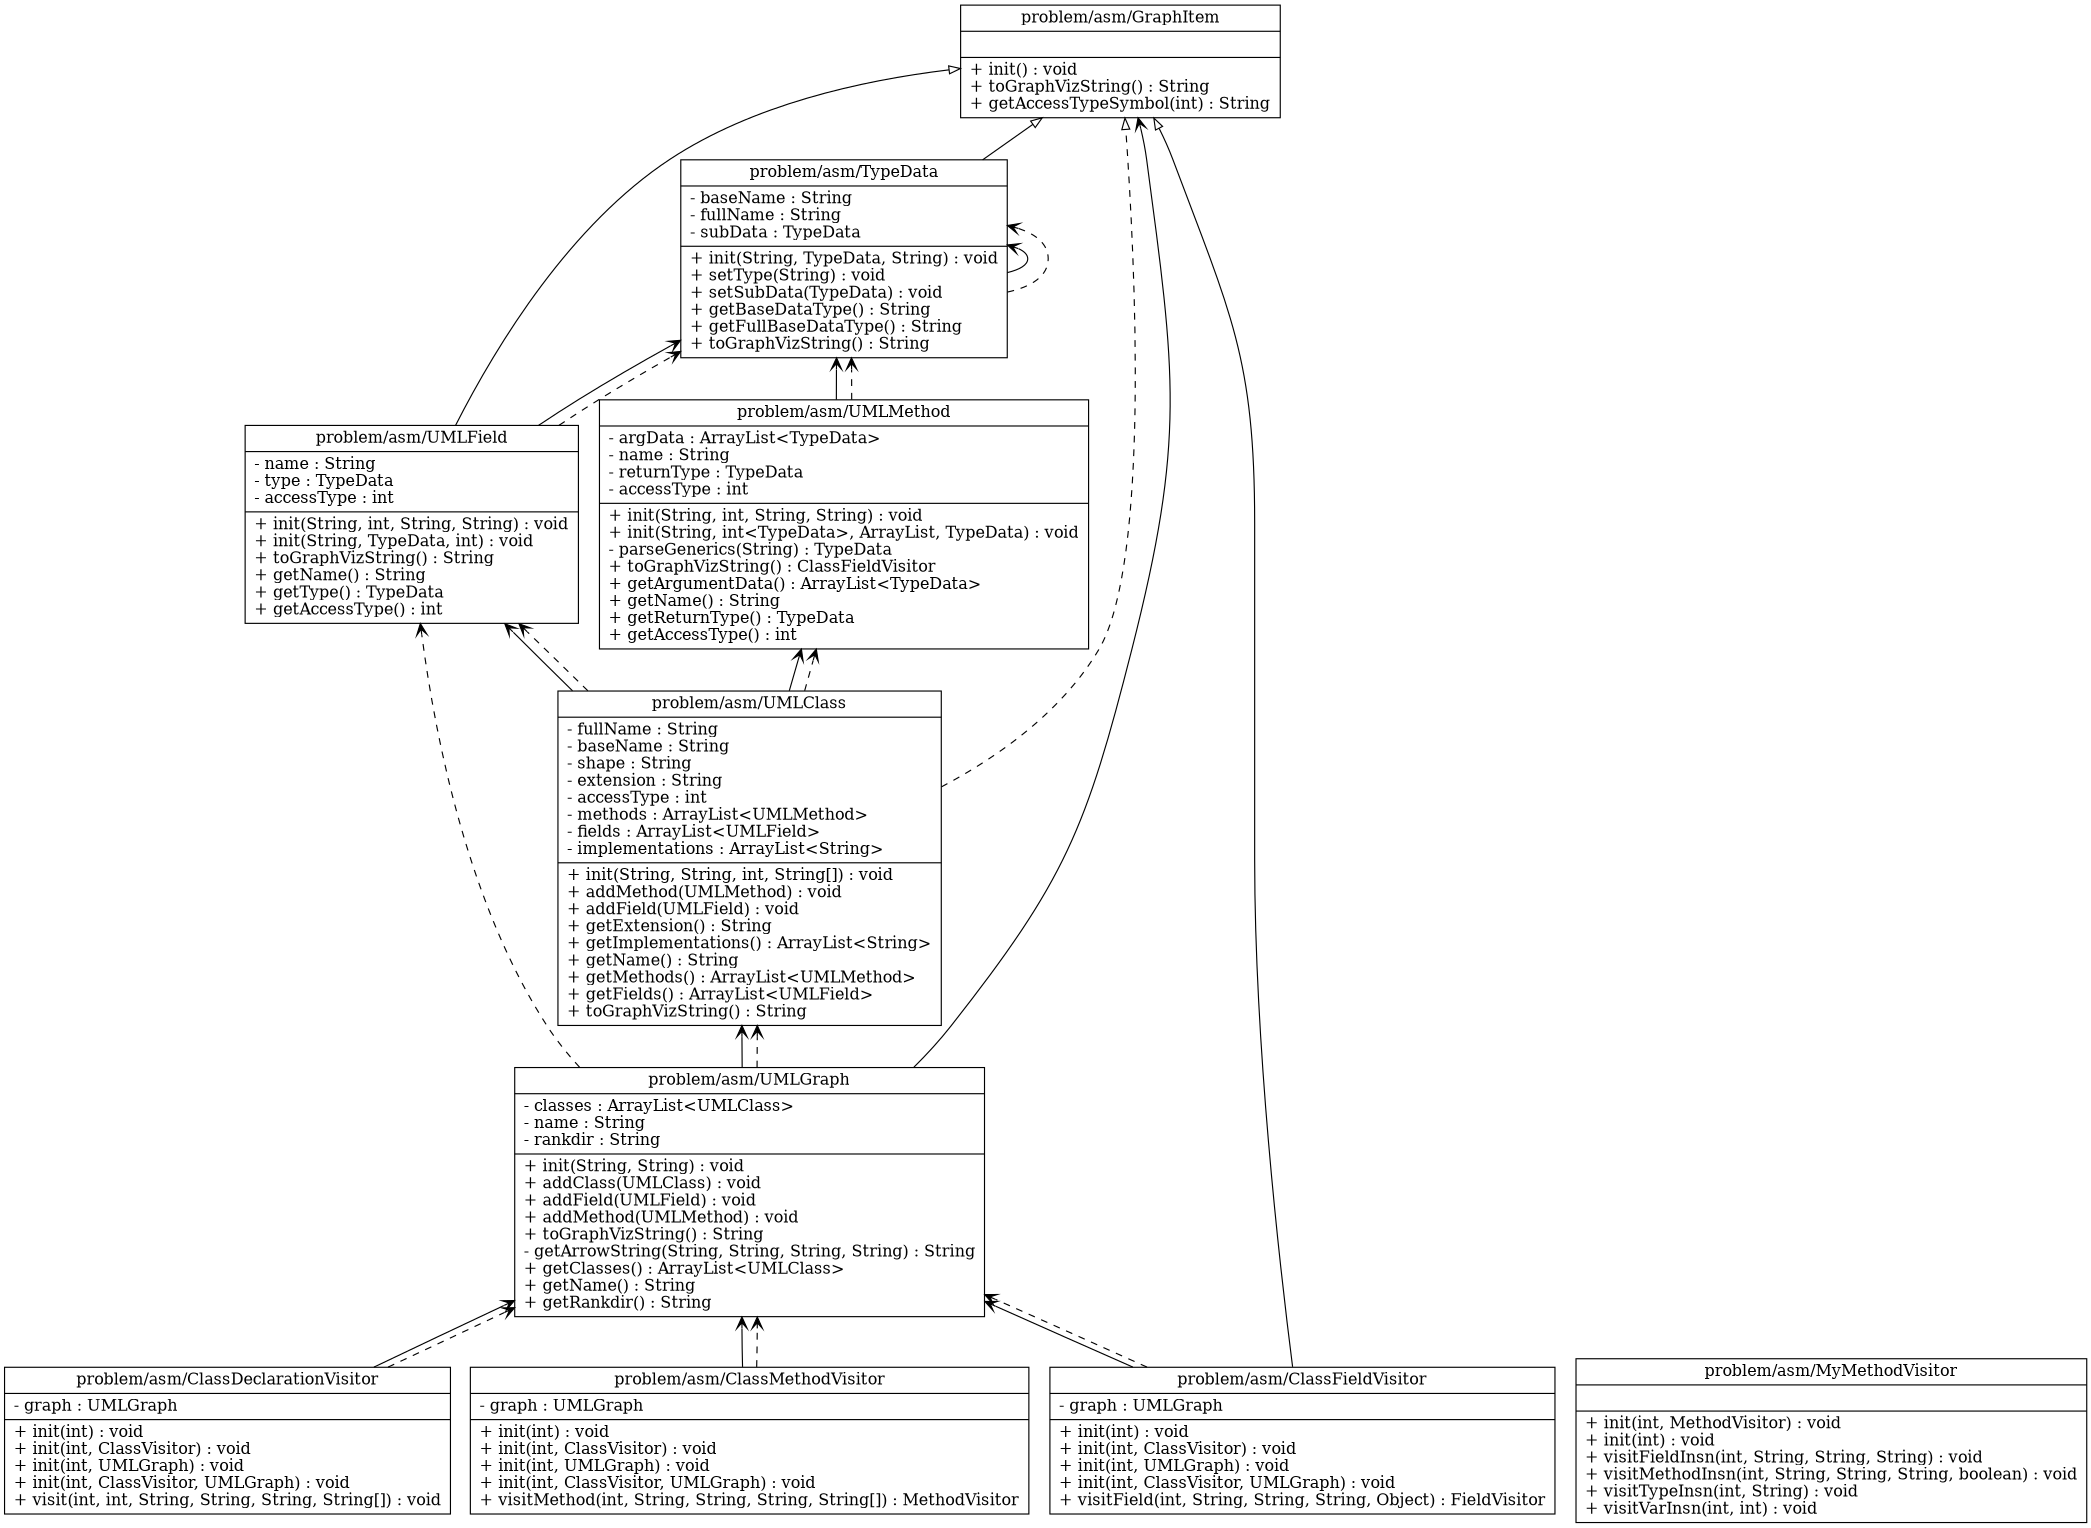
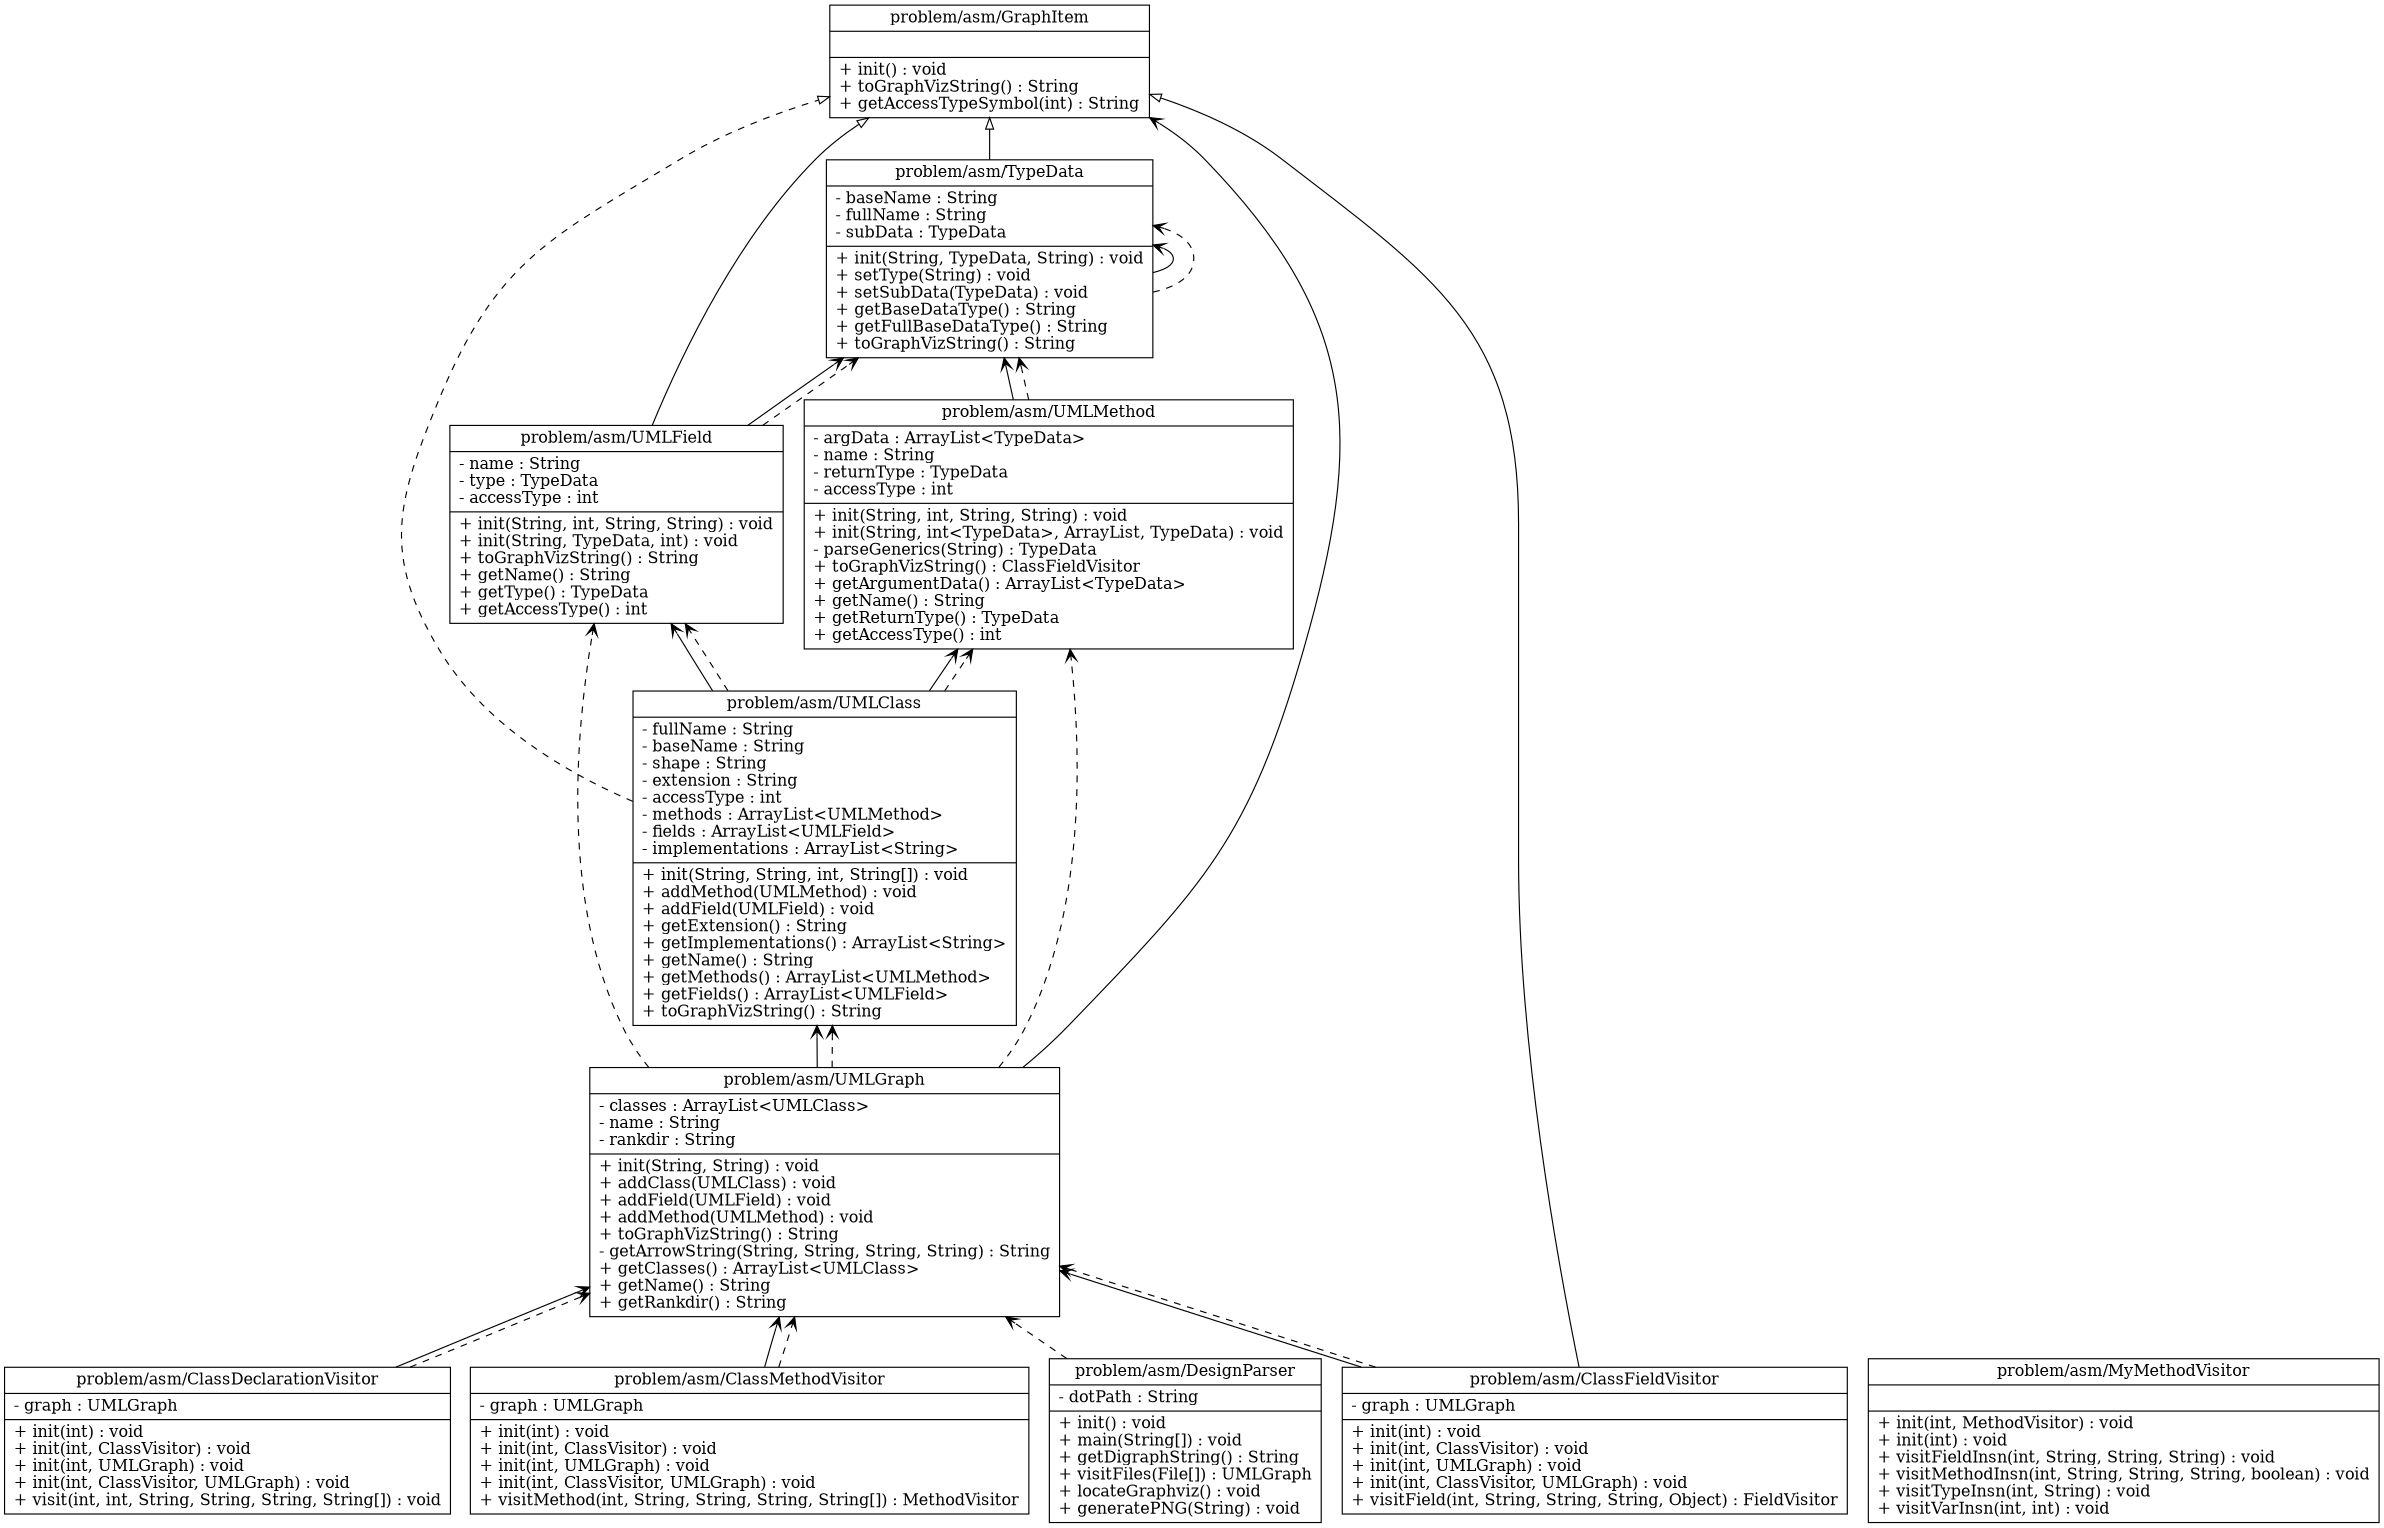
edge "problem/asm/UMLGraph" -> "problem/asm/UMLMethod": added
node "problem/asm/DesignParser": added
